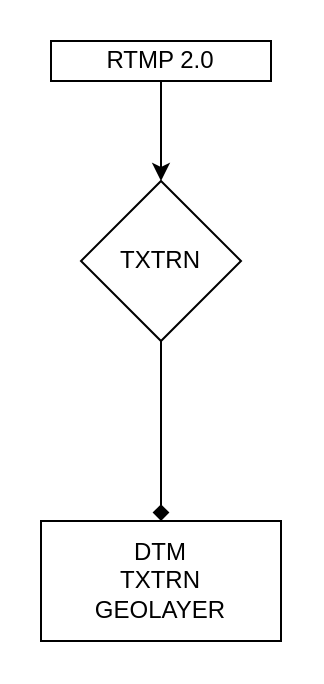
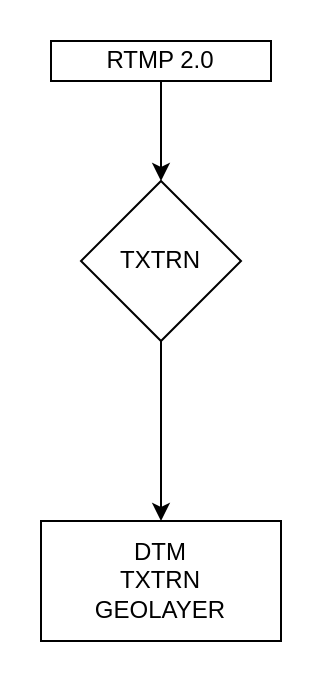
edge "TXTRN" -> "DTM TXTRN GEOLAYER": arrowhead diamond -> classic
